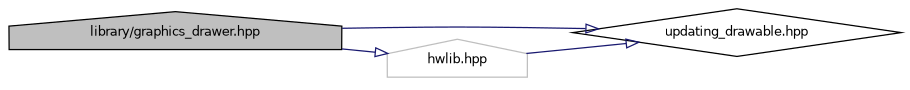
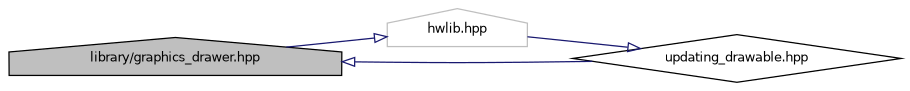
edge "library/graphics_drawer.hpp" -> "updating_drawable.hpp": reversed
